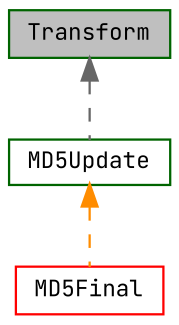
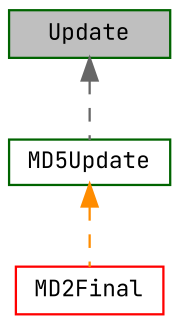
node "Transform": label "Transform" -> "Update"
node "MD5Final": label "MD5Final" -> "MD2Final"
